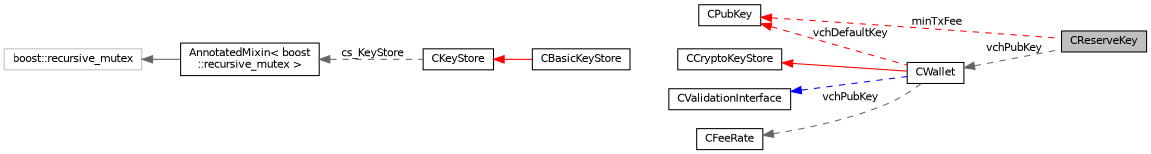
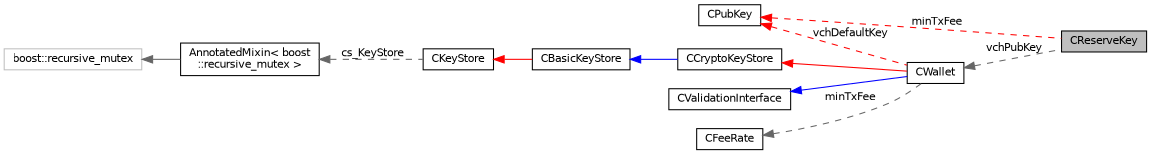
edge "CCryptoKeyStore" -> "CBasicKeyStore": added
edge "CWallet" -> "CValidationInterface": style dashed -> solid
edge "CWallet" -> "CFeeRate": label " vchPubKey" -> " minTxFee"
